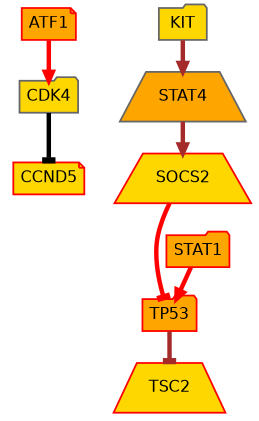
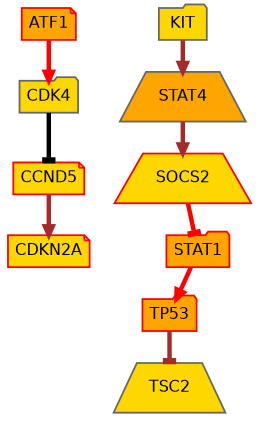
edge "SOCS2" -> "TP53": now "SOCS2" -> "STAT1"
node "CDKN2A": added
node "TSC2": color red -> gray40
